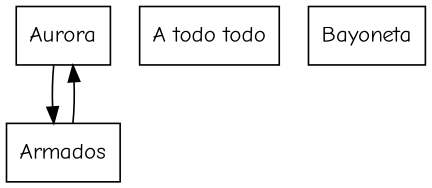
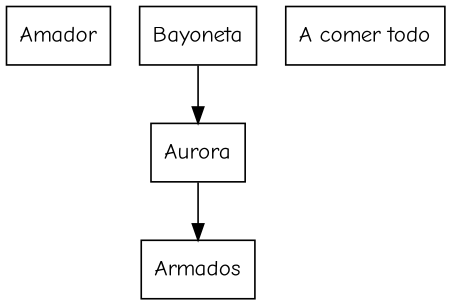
node "Amador": added
node "A todo todo": label "A todo todo" -> "A comer todo"
edge "Armados" -> "Aurora": now "Bayoneta" -> "Aurora"
